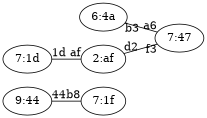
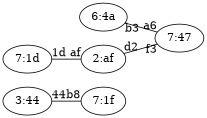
node "9:44": label "9:44" -> "3:44"
